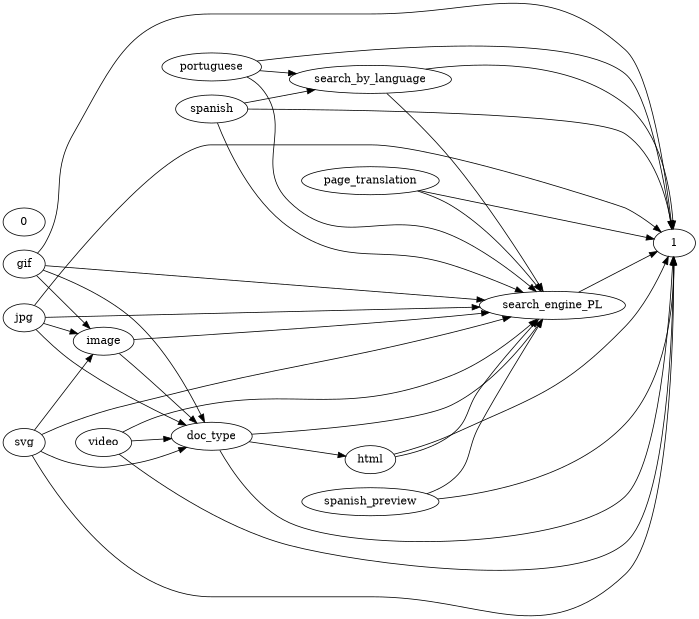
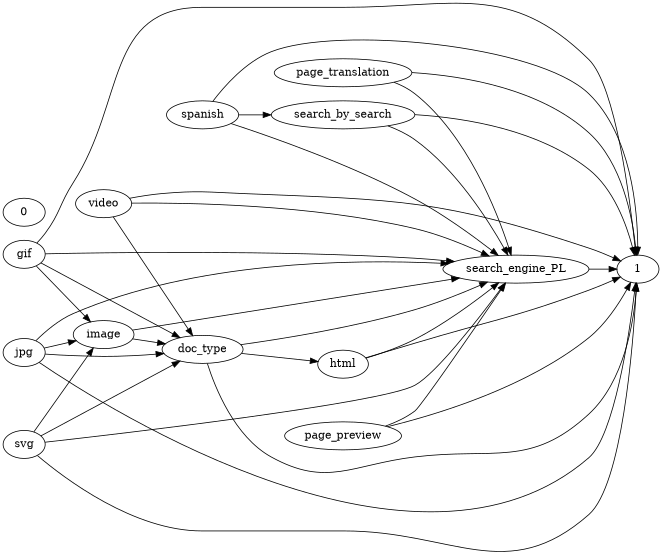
node "portuguese": removed
node "search_by_language": label "search_by_language" -> "search_by_search"
node "spanish_preview": label "spanish_preview" -> "page_preview"
